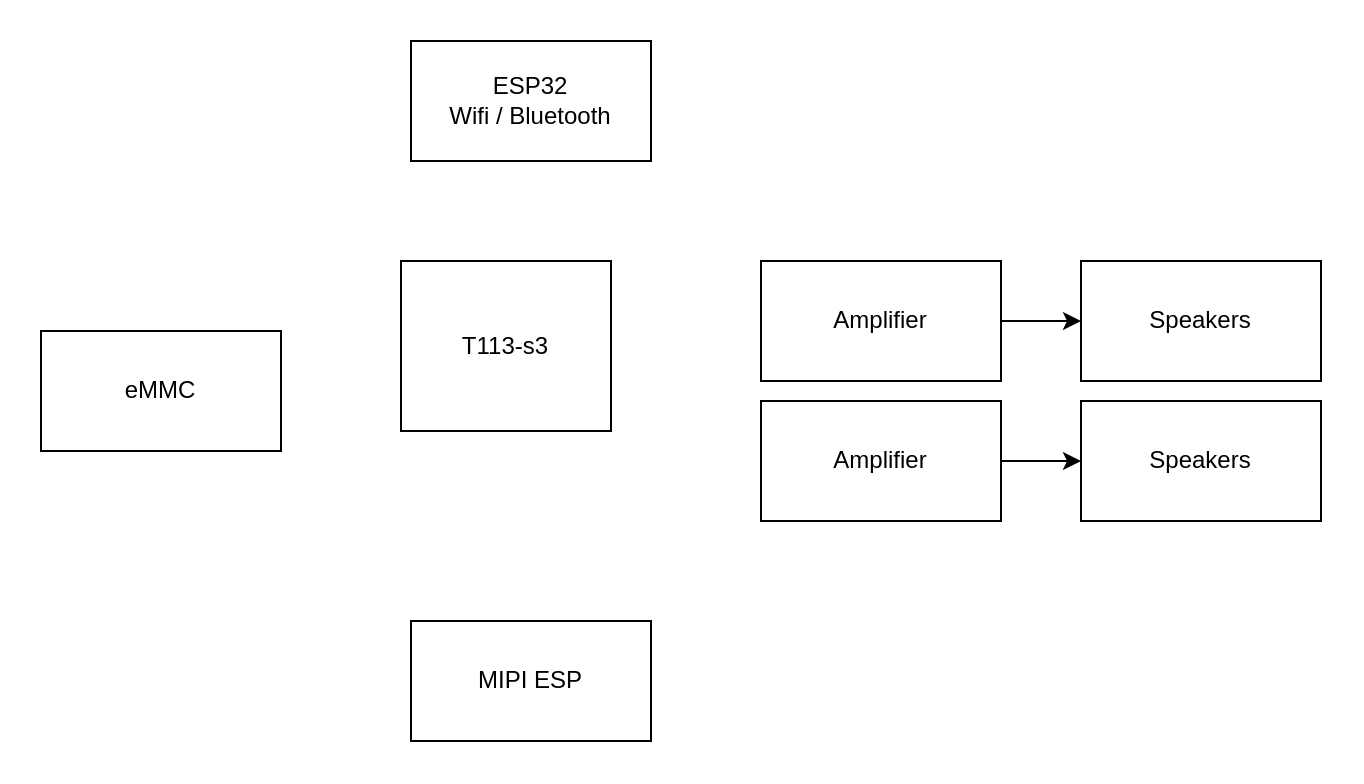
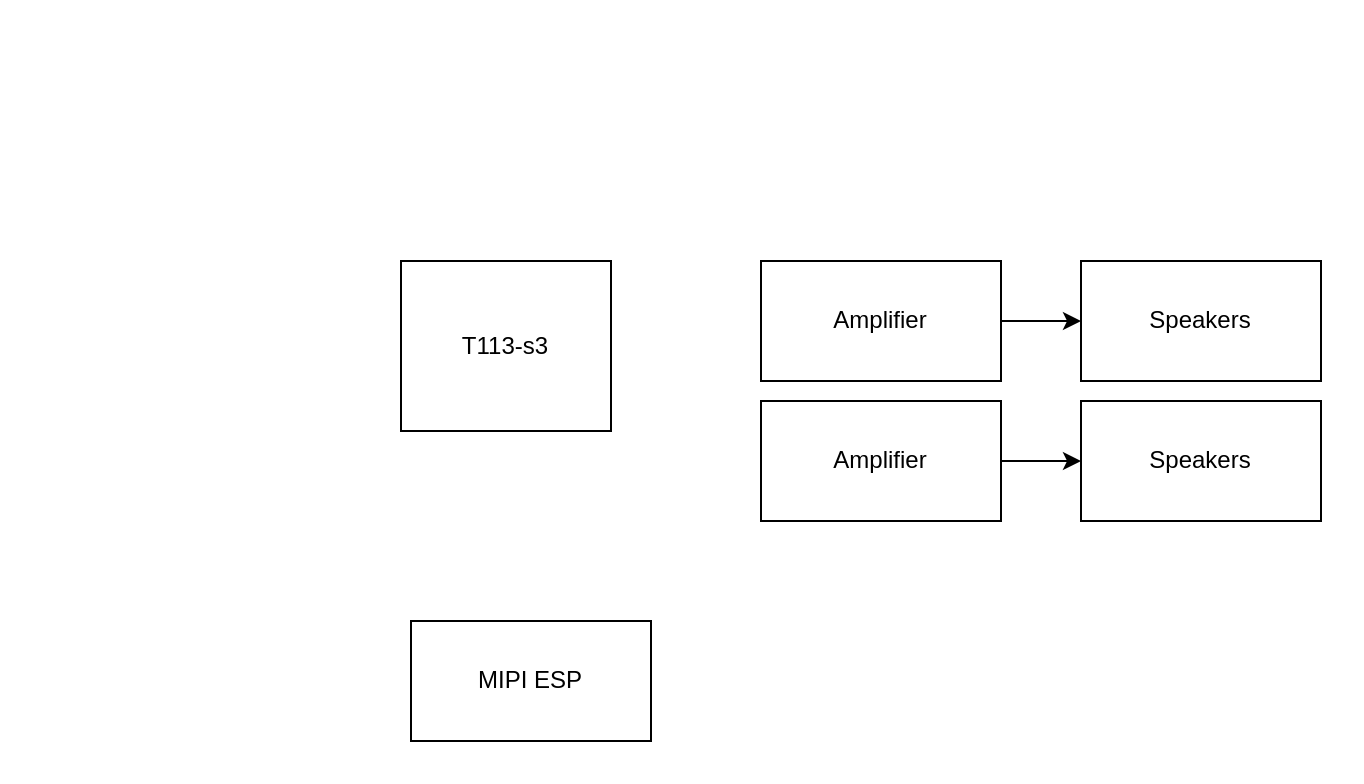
node "ESP32 Wifi / Bluetooth": removed
node "eMMC": removed
